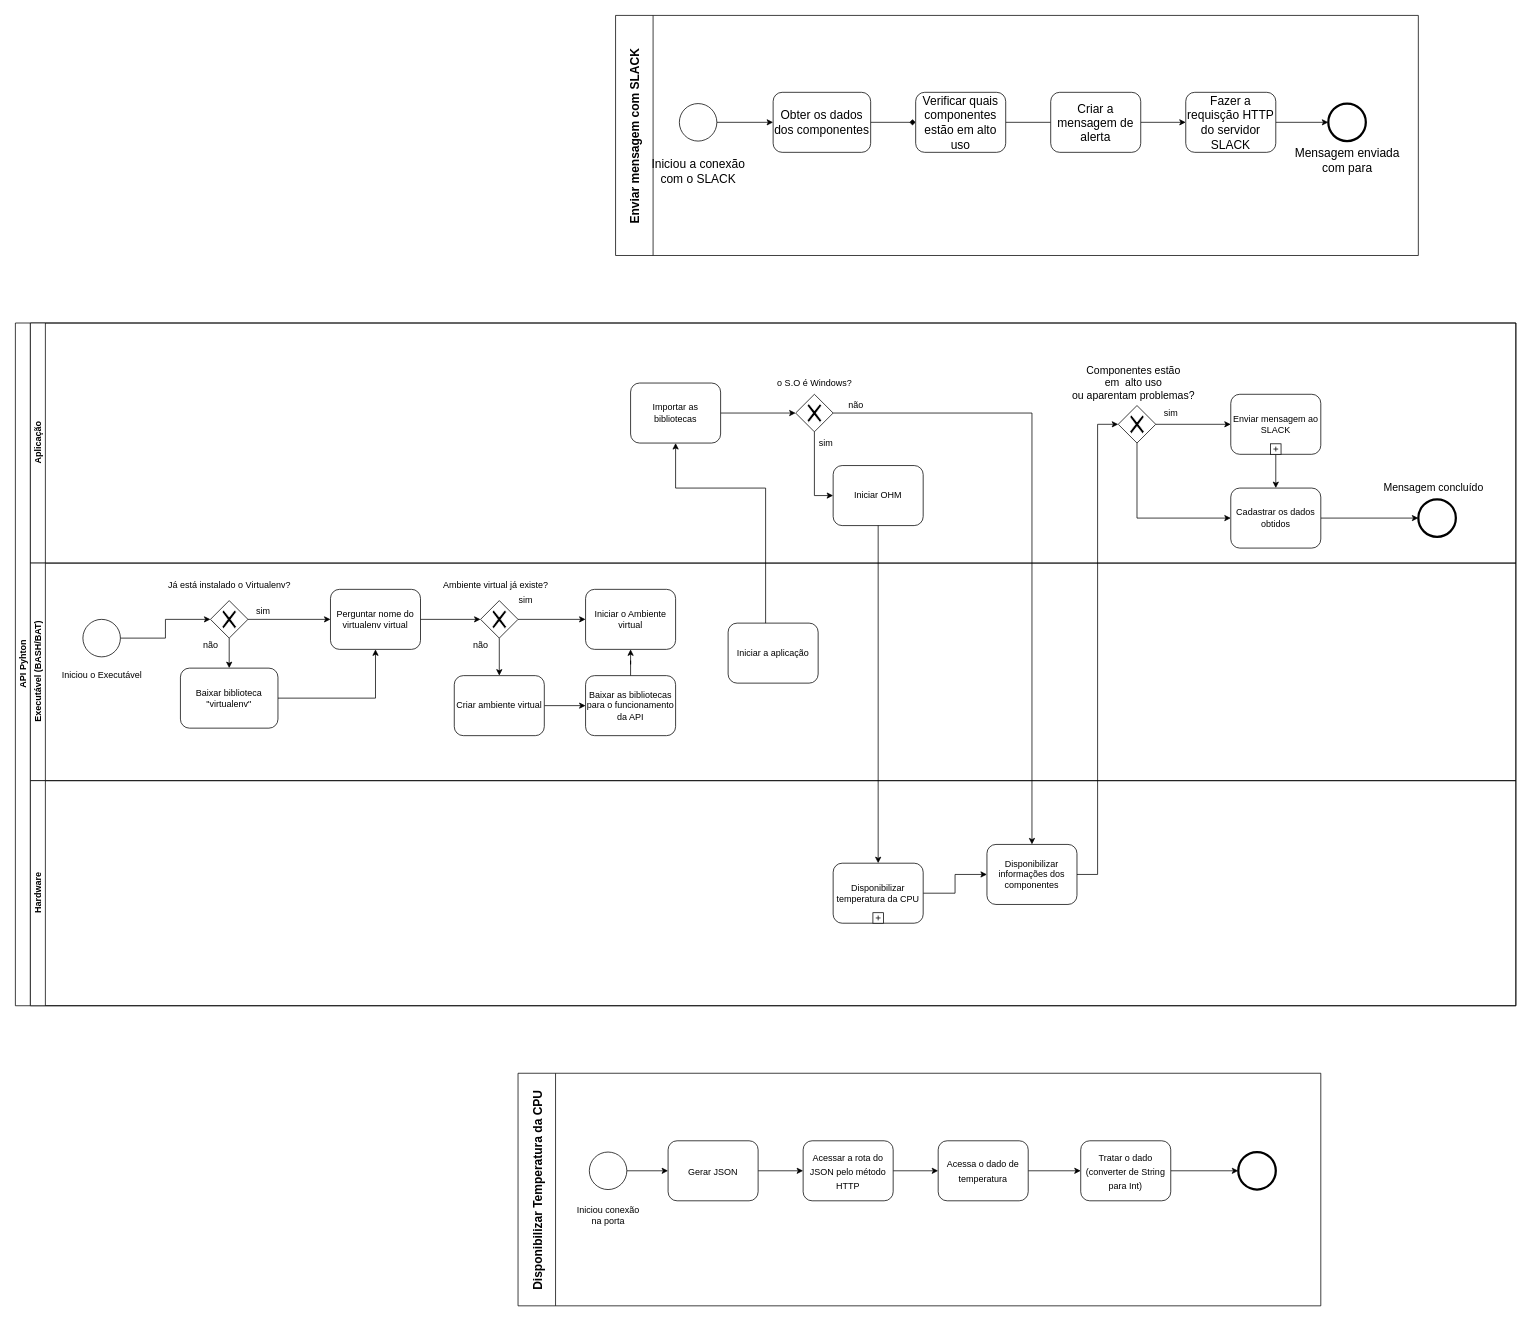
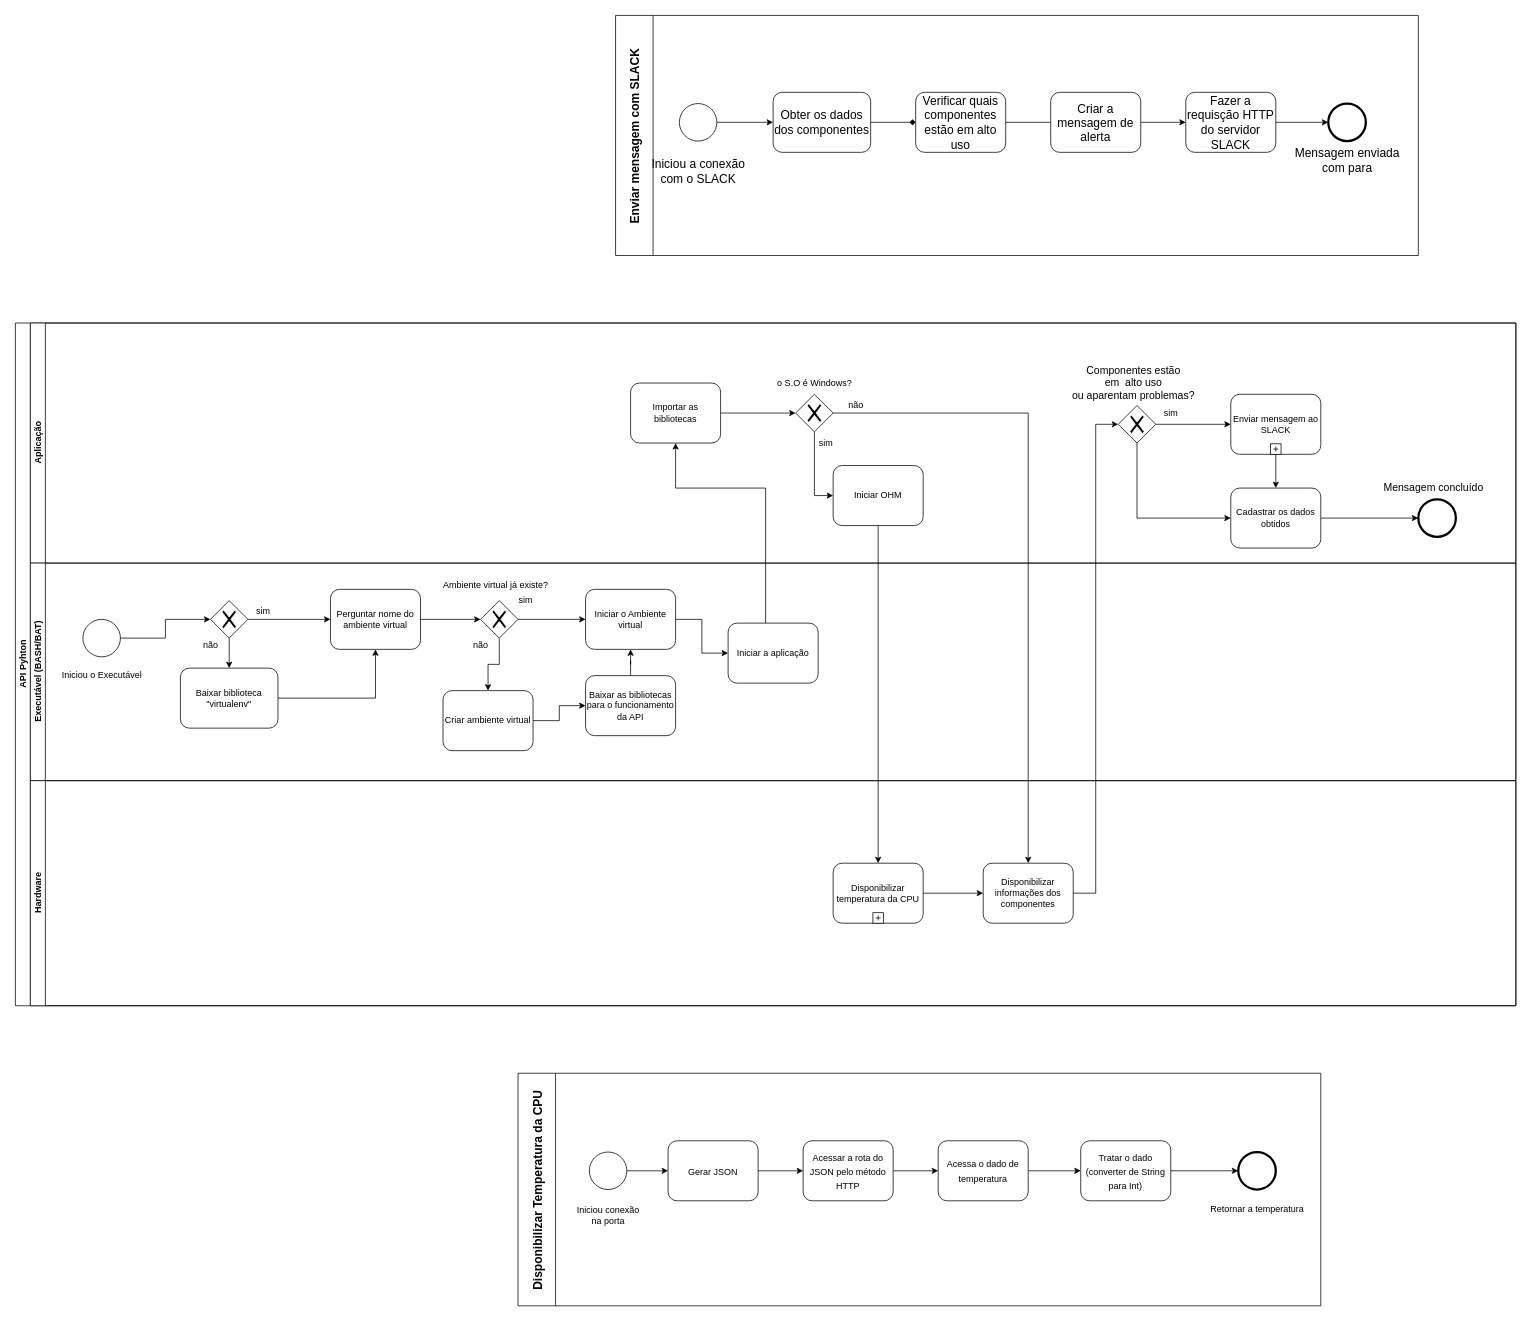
node "Já está instalado o Virtualenv?": removed
node "Perguntar nome do virtualenv virtual": label "Perguntar nome do virtualenv virtual" -> "Perguntar nome do ambiente virtual"
edge "Iniciar o Ambiente virtual" -> "Iniciar a aplicação": added
node "Criar ambiente virtual": moved (499, 705) -> (488, 720)
node "Disponibilizar informações dos componentes": moved (1032, 874) -> (1028, 893)
node "Retornar a temperatura": added
